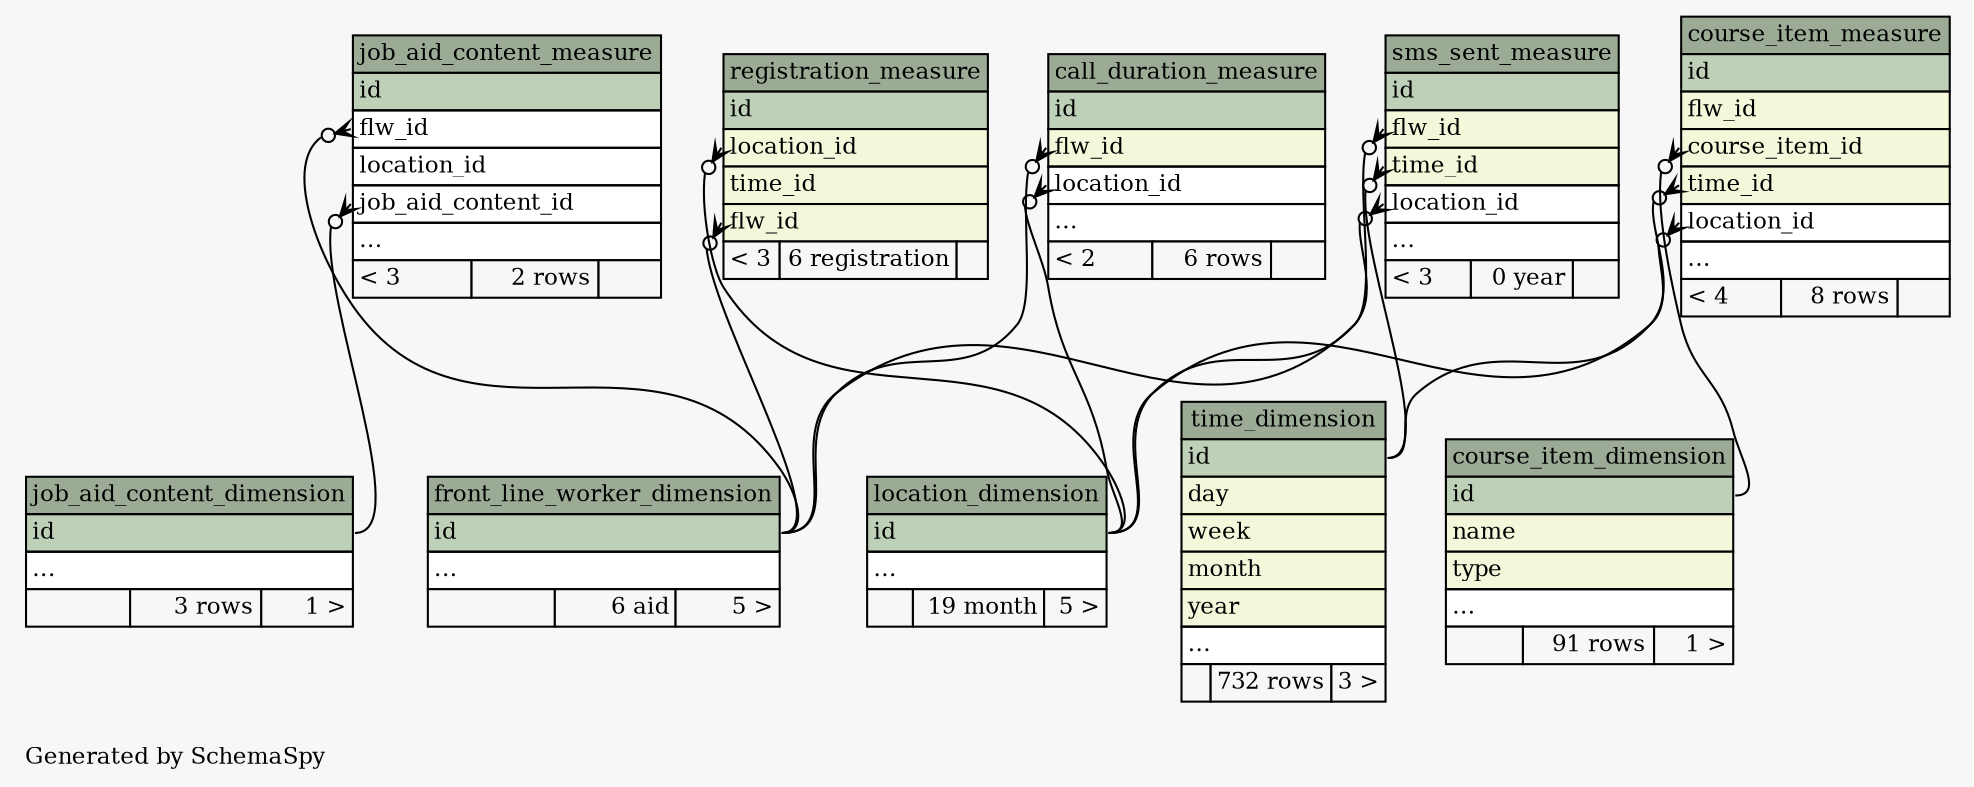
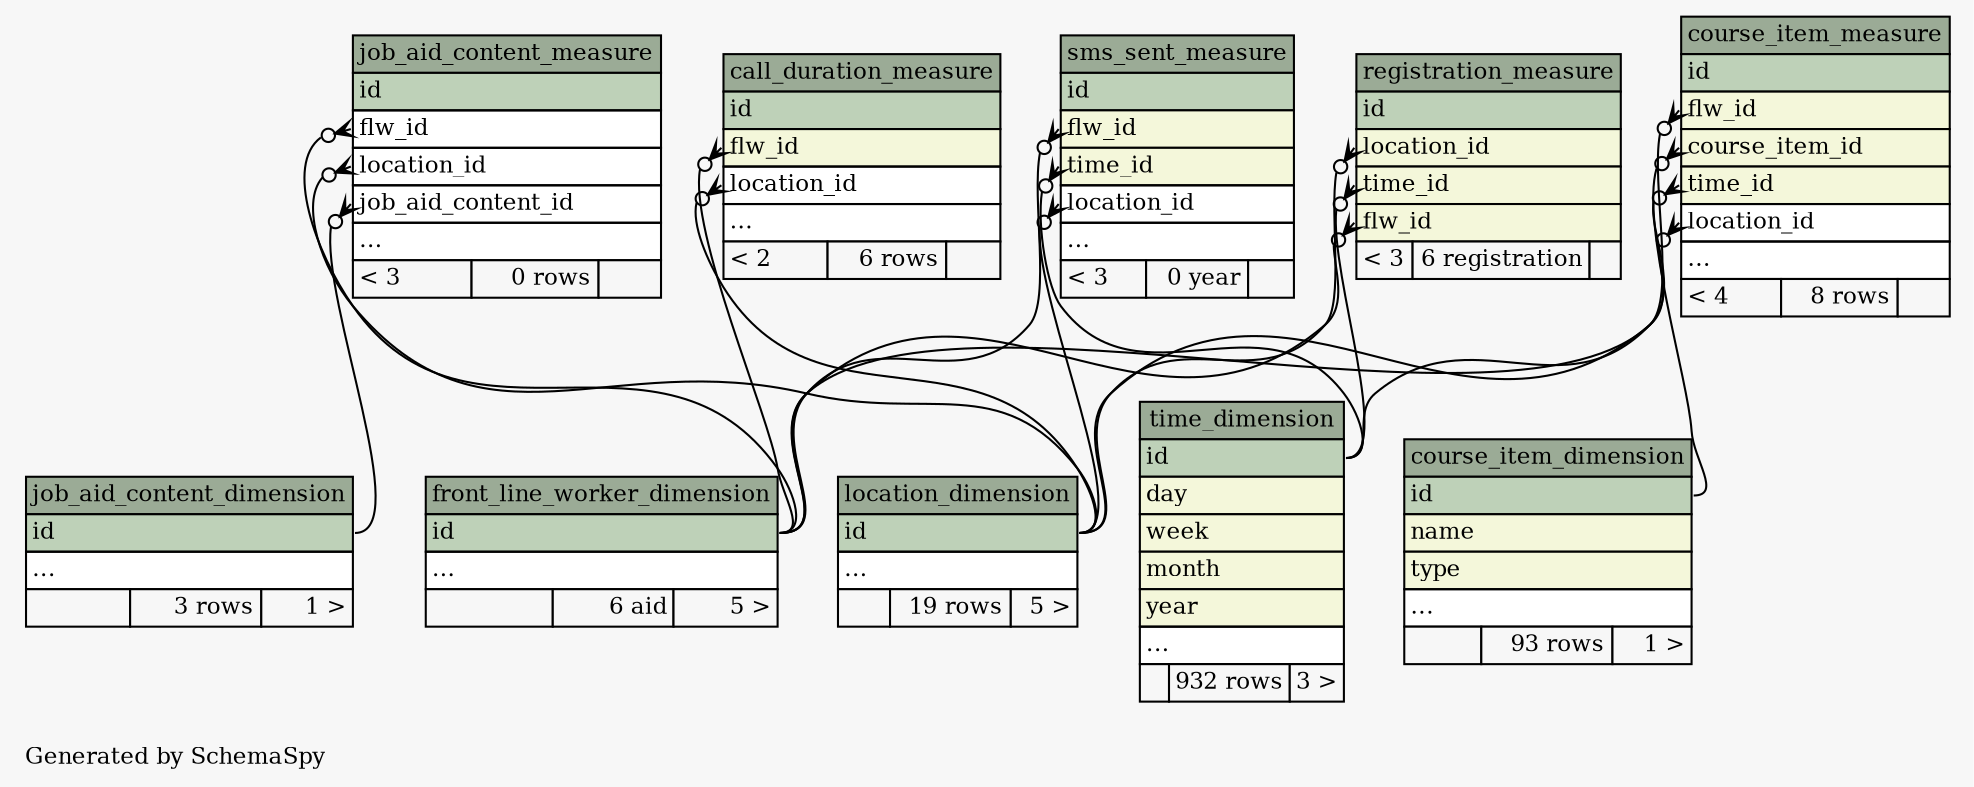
node "job_aid_content_measure": text "2 rows" -> "0 rows"
edge "time_dimension" -> "registration_measure": added
edge "front_line_worker_dimension" -> "course_item_measure": added
edge "location_dimension" -> "job_aid_content_measure": added
node "location_dimension": text "19 month" -> "19 rows"
node "course_item_dimension": text "91 rows" -> "93 rows"
node "time_dimension": text "732 rows" -> "932 rows"
